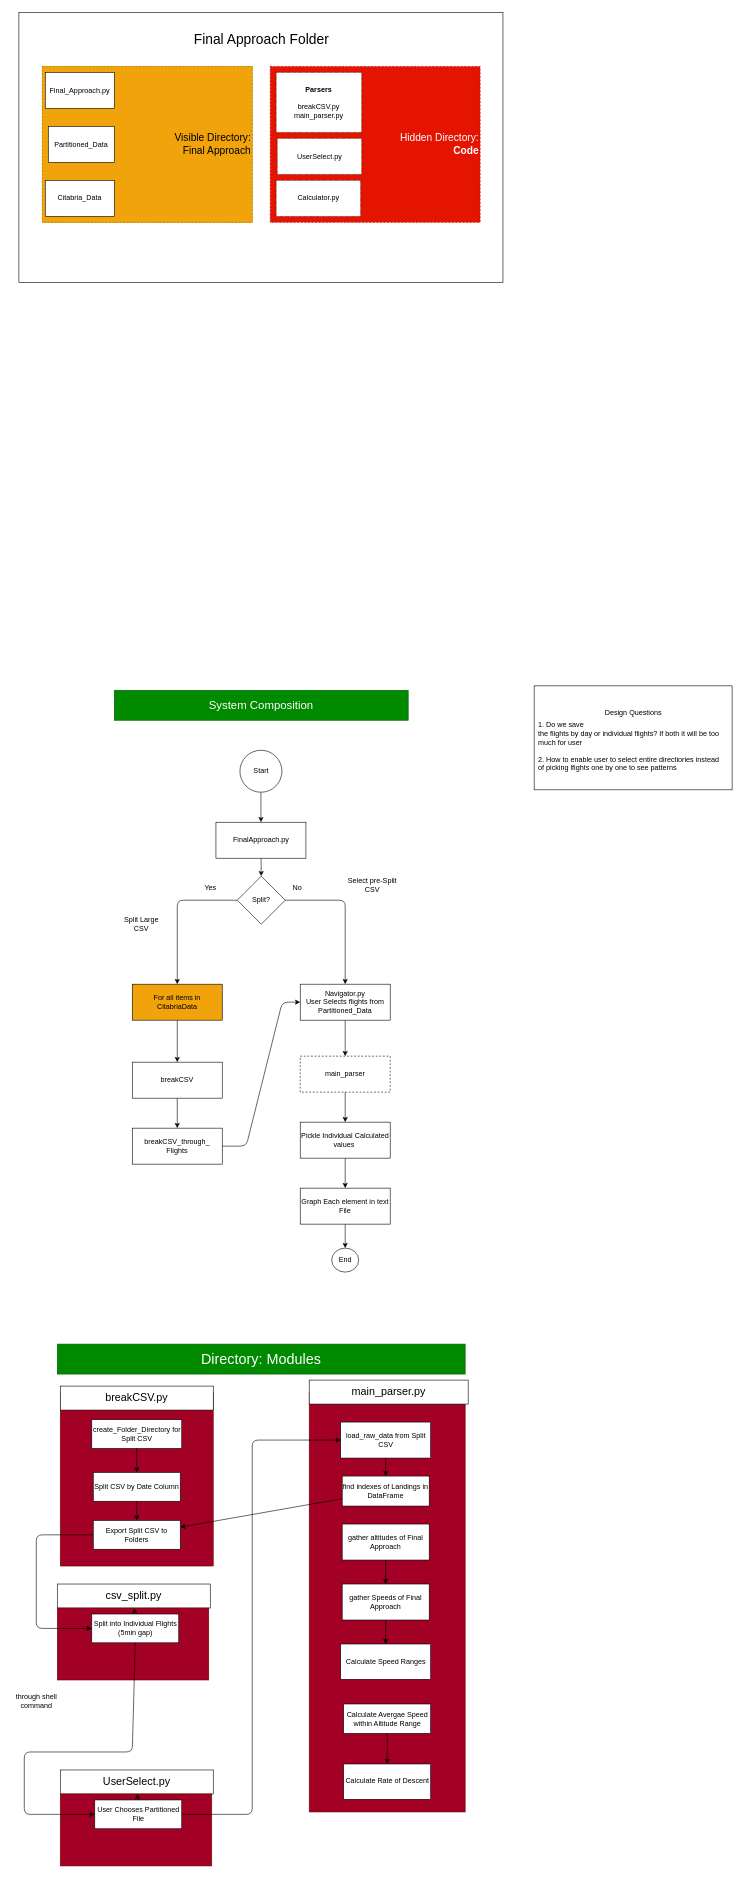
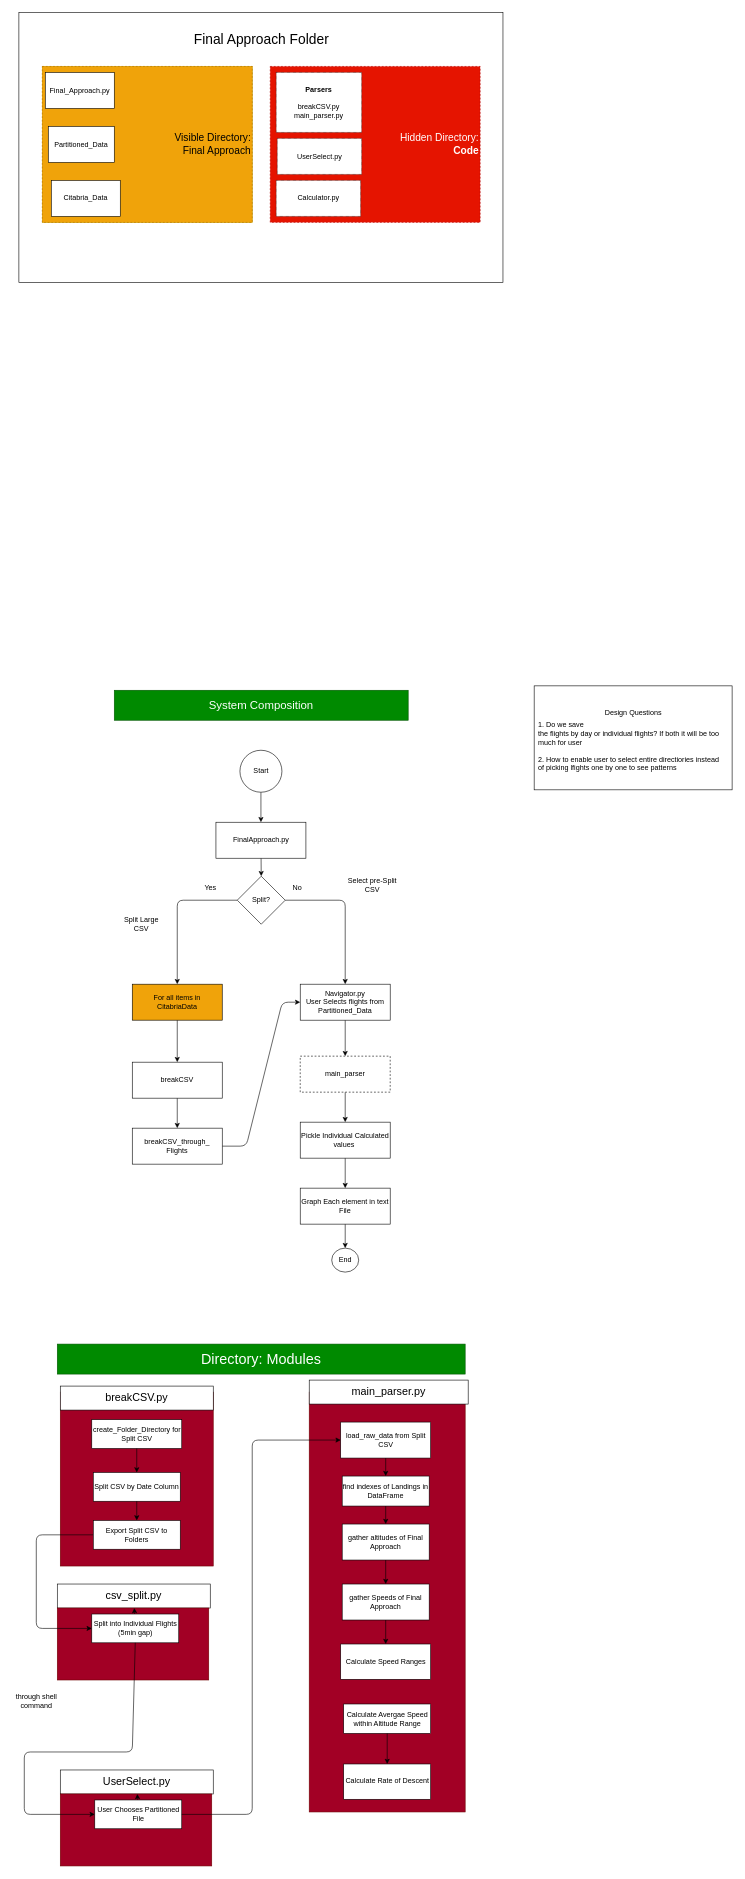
node "Citabria_Data": moved (80, 198) -> (86, 198)
edge "find indexes of Landings in DataFrame" -> "Export Split CSV to Folders": now "find indexes of Landings in DataFrame" -> "gather altitudes of Final Approach"
